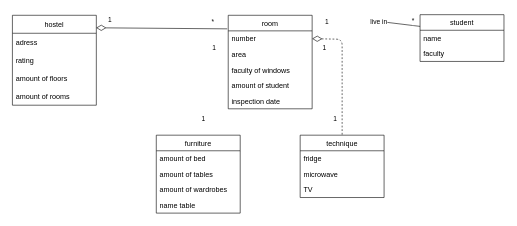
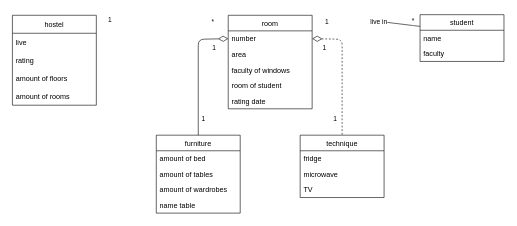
edge "room" -> "hostel": removed
node "adress": label "adress" -> "live"
edge "furniture" -> "number": added
node "amount of student": label "amount of student" -> "room of student"
node "inspection date": label "inspection date" -> "rating date"
